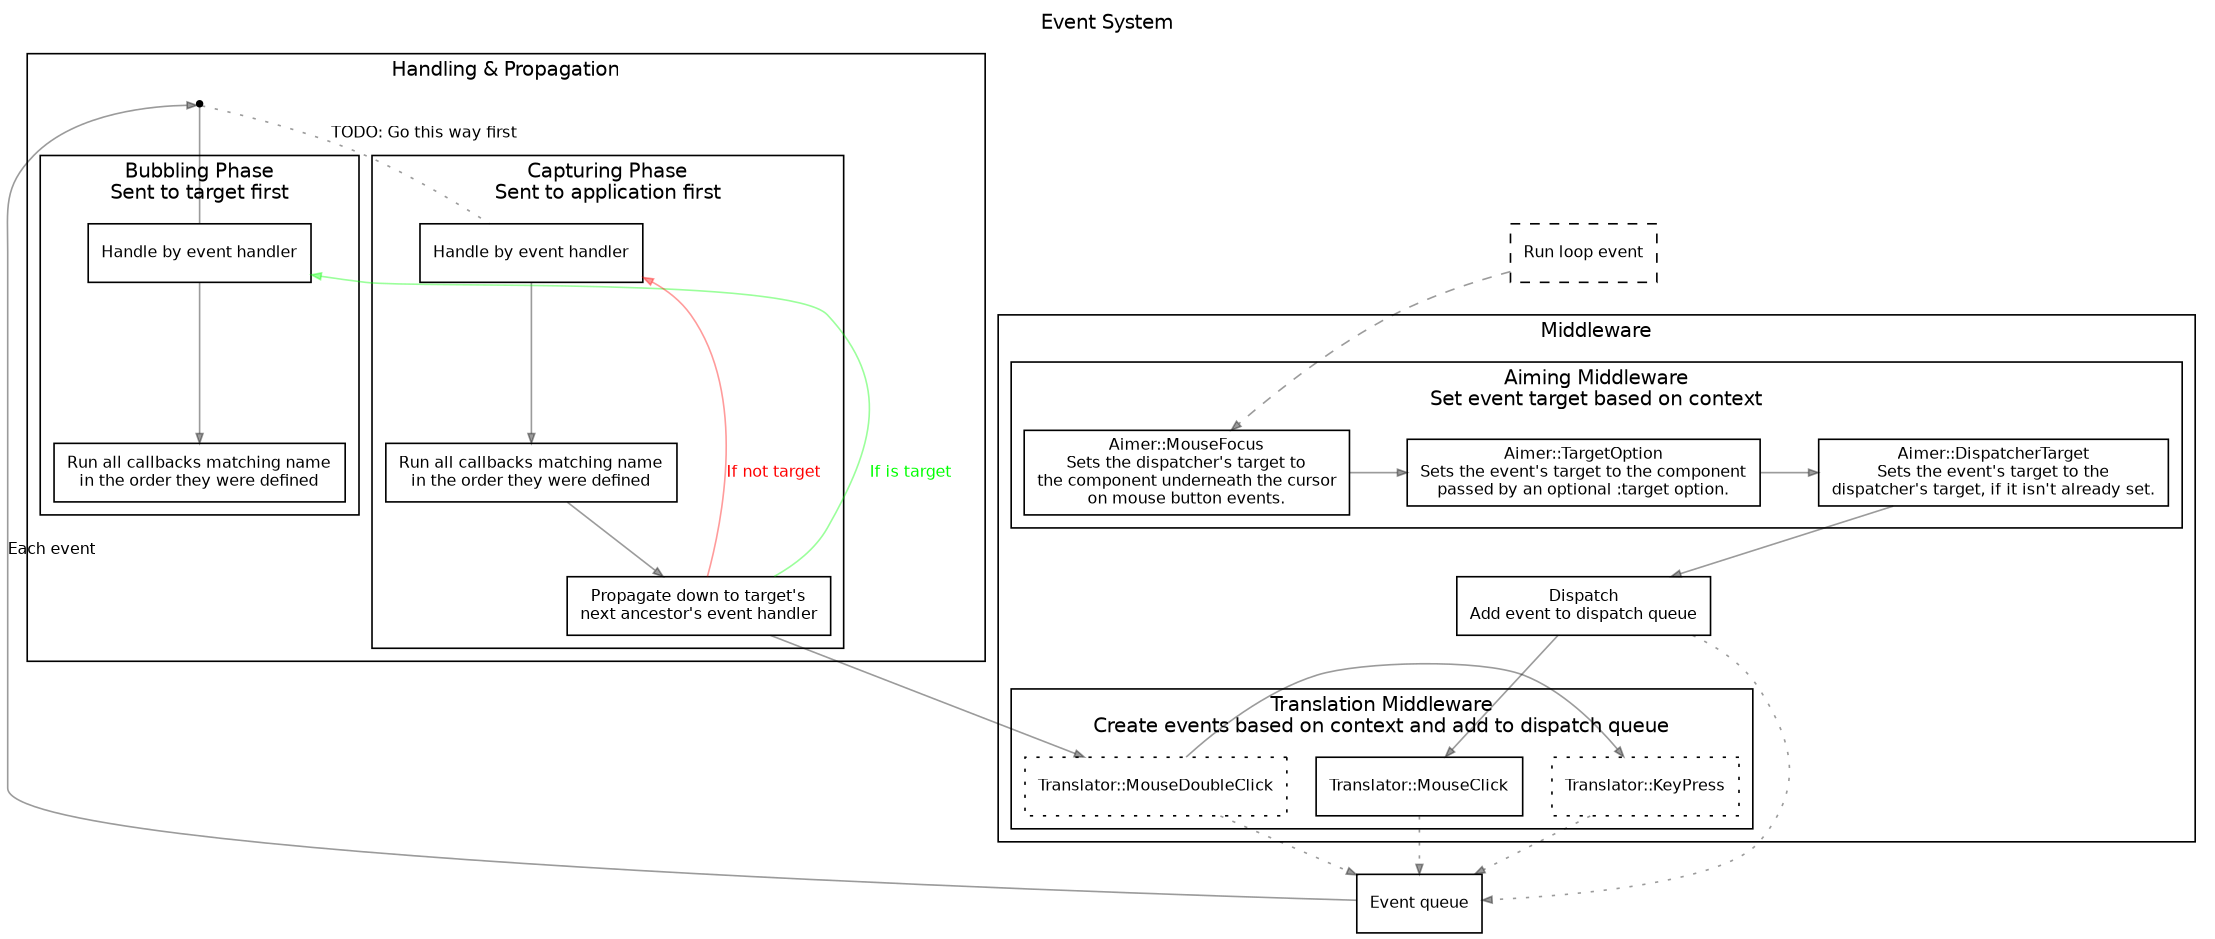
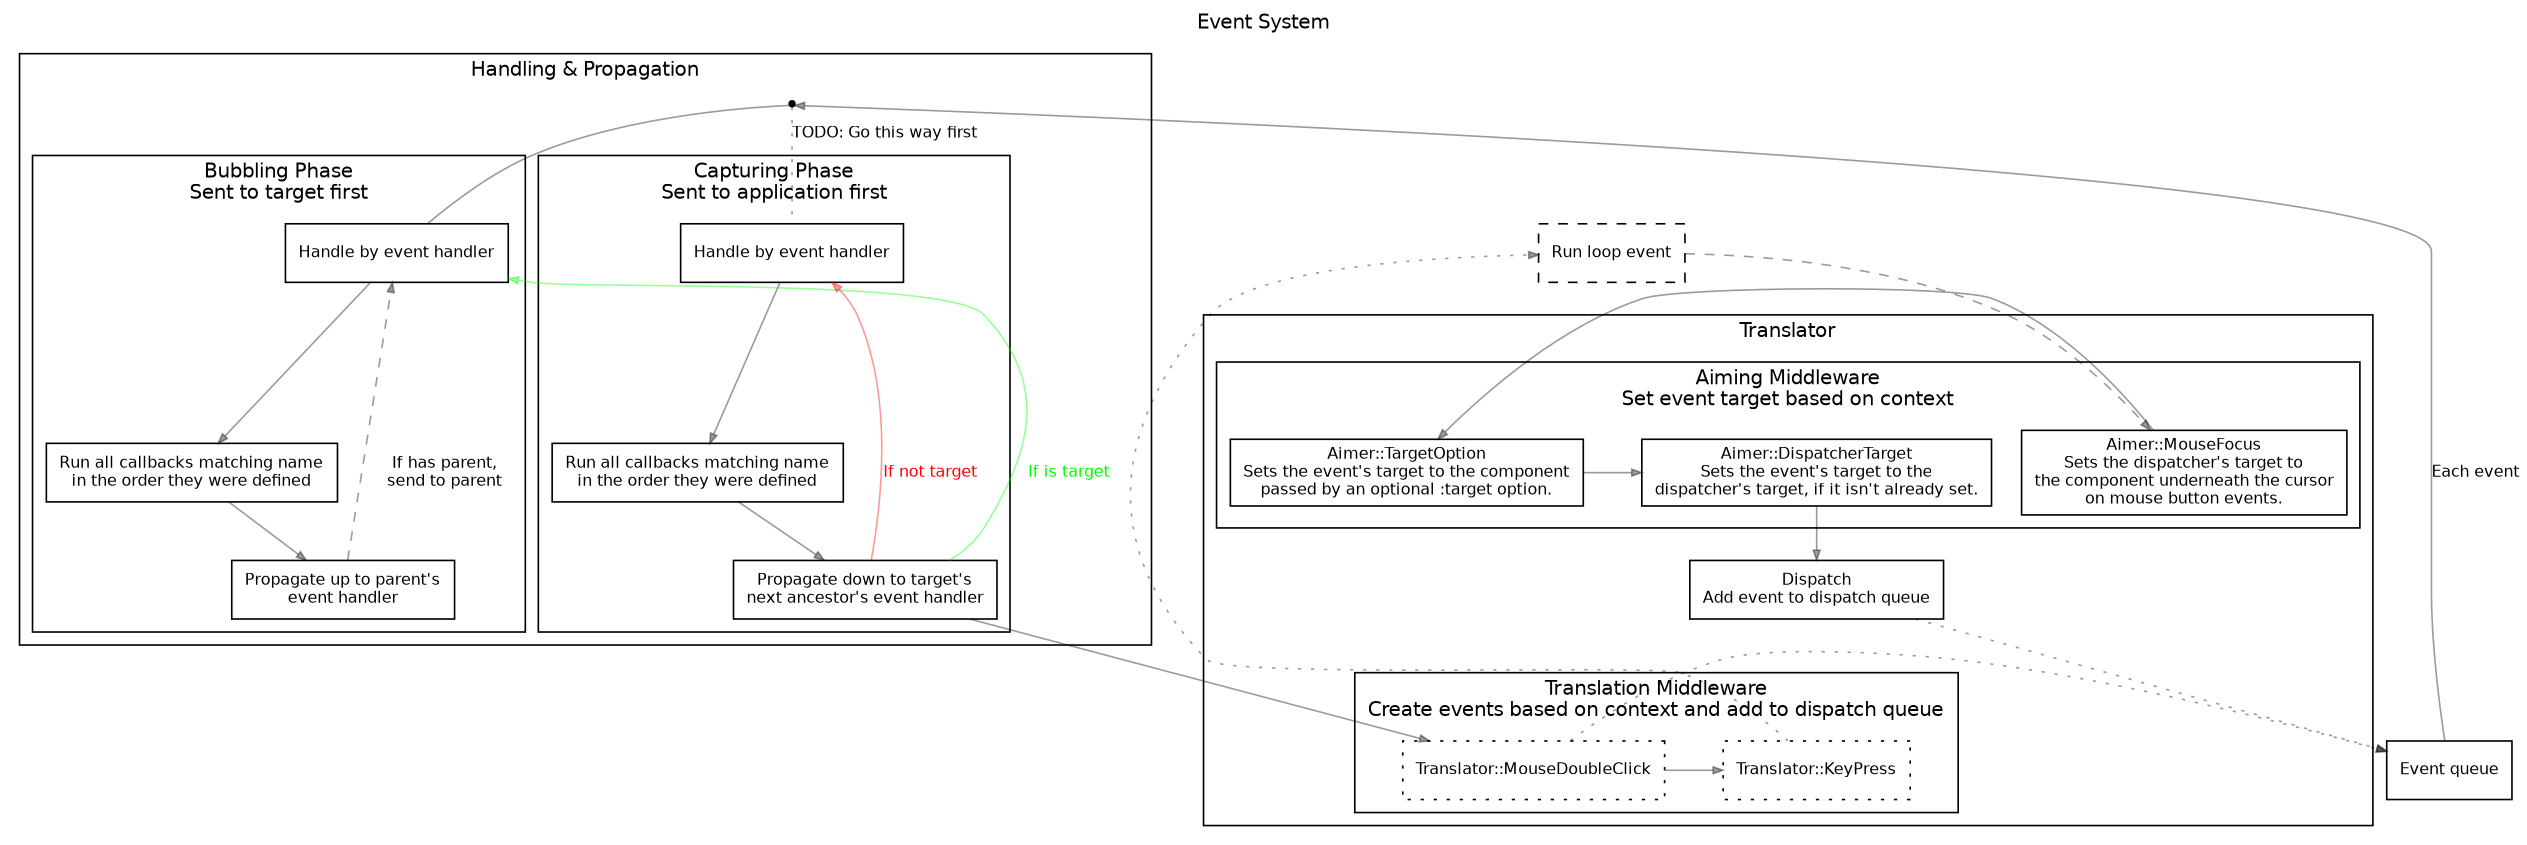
cluster "Middleware": label "Middleware" -> "Translator"
node "Propagate up to parent's event handler": added
node "Translator::MouseClick": removed
edge "Translator::KeyPress" -> "Event queue": now "Translator::KeyPress" -> "Run loop event"
